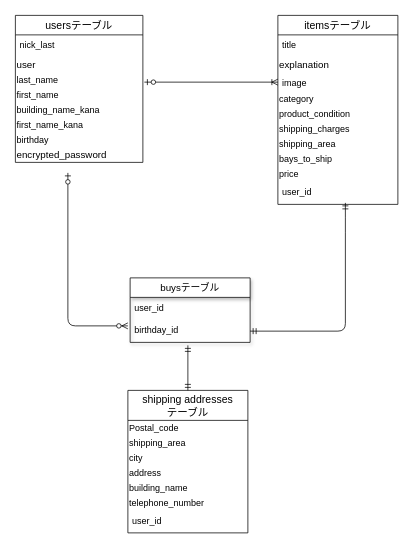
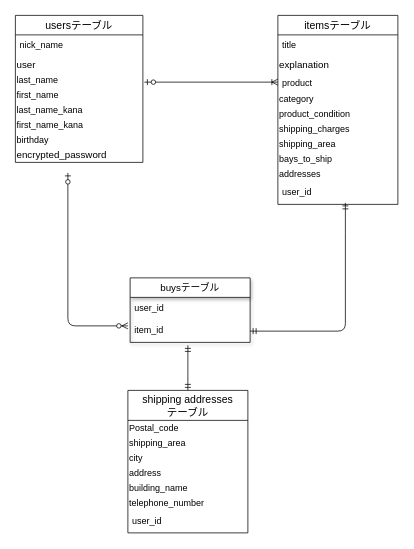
node "nick_last": label "nick_last" -> "nick_name"
node "image": label "image" -> "product"
node "building_name_kana": label "building_name_kana" -> "last_name_kana"
node "price": label "price" -> "addresses"
node "birthday_id": label "birthday_id" -> "item_id"
